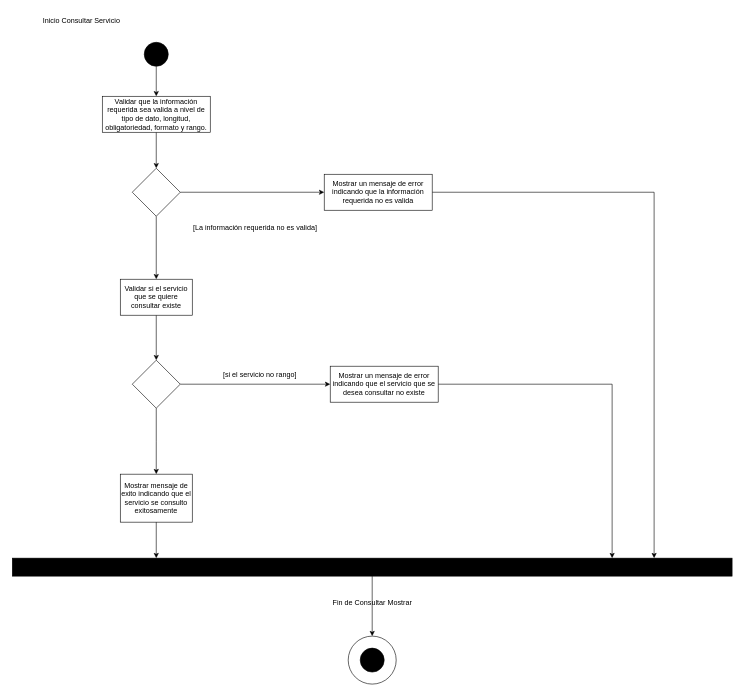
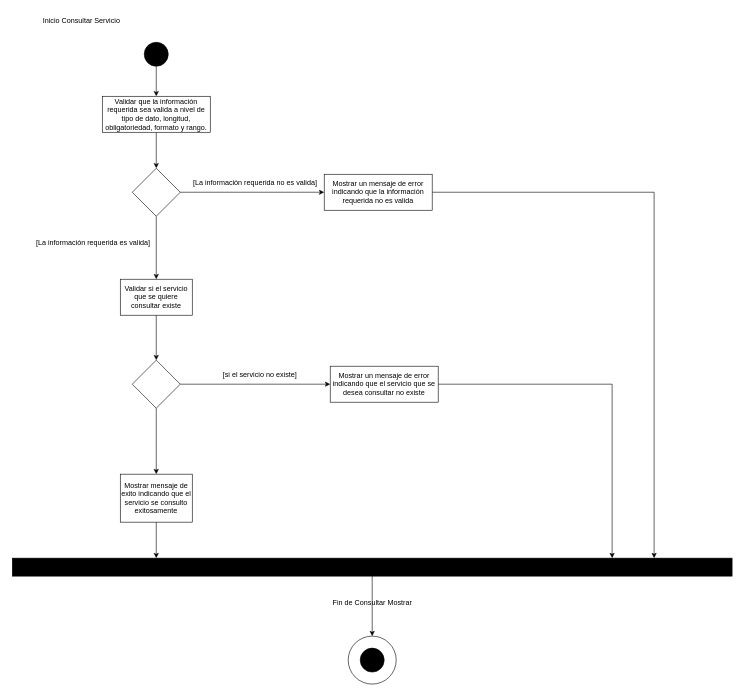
node "[La información requerida no es valida]": moved (255, 228) -> (255, 183)
node "[La información requerida es valida]": added
node "[si el servicio no rango]": label "[si el servicio no rango]" -> "[si el servicio no existe]"
